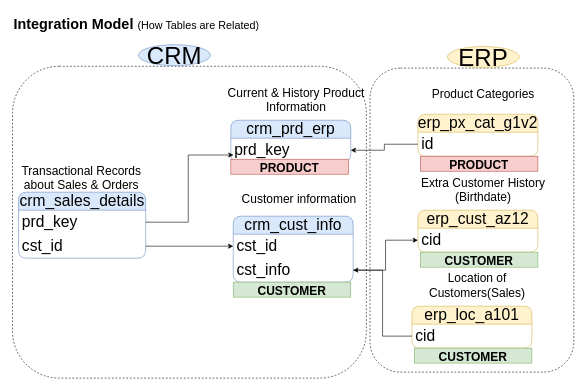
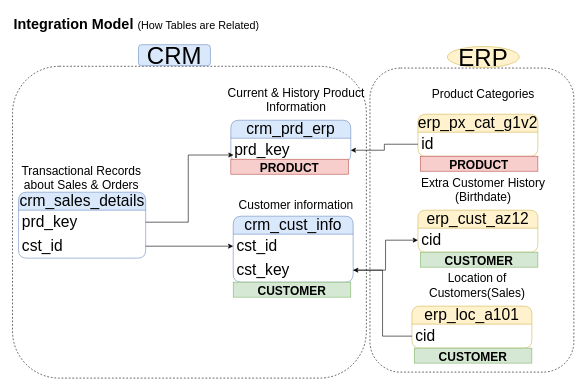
node "CRM": shape ellipse -> rounded rectangle
node "Customer information": moved (299, 198) -> (296, 204)
node "cst_info": label "cst_info" -> "cst_key"
